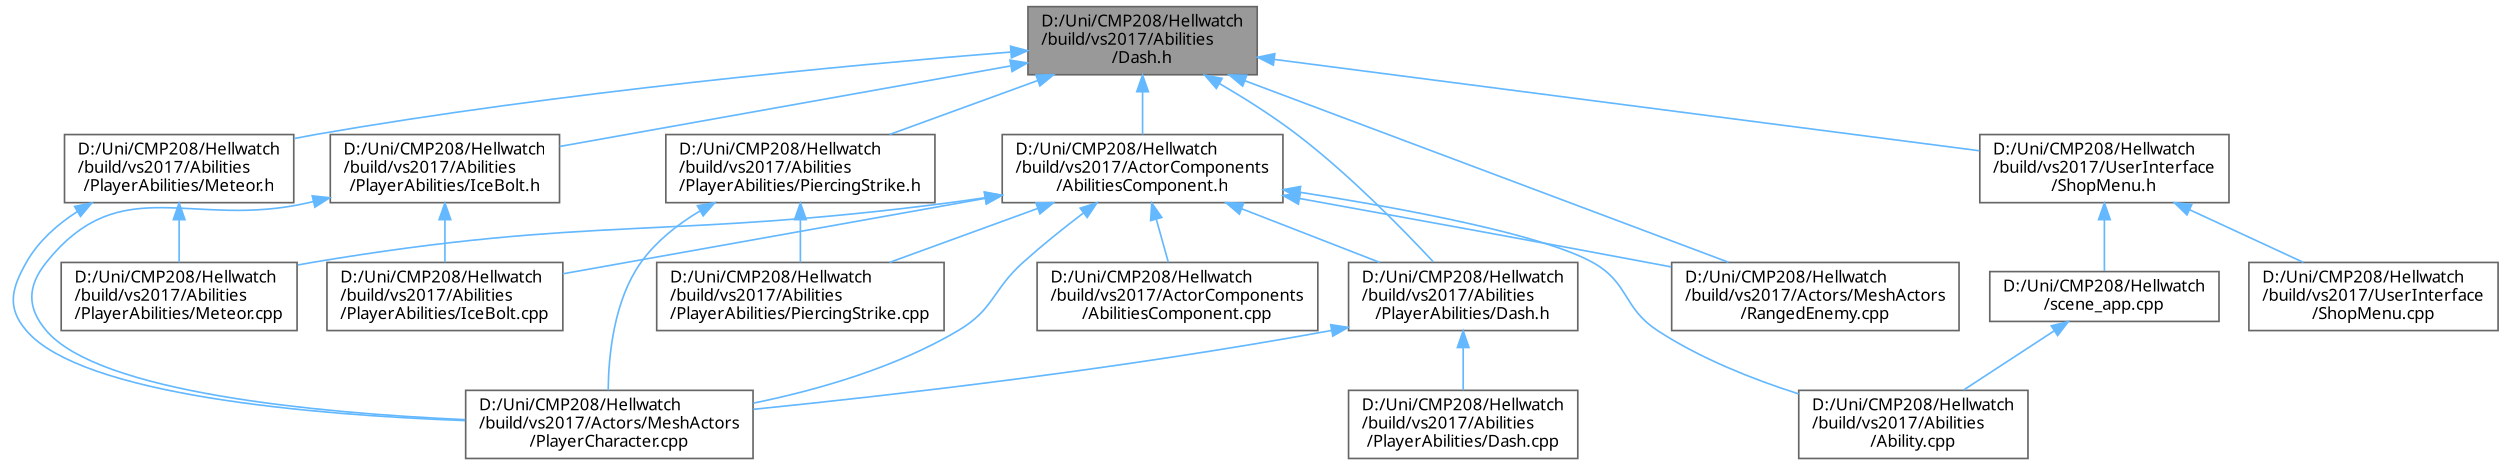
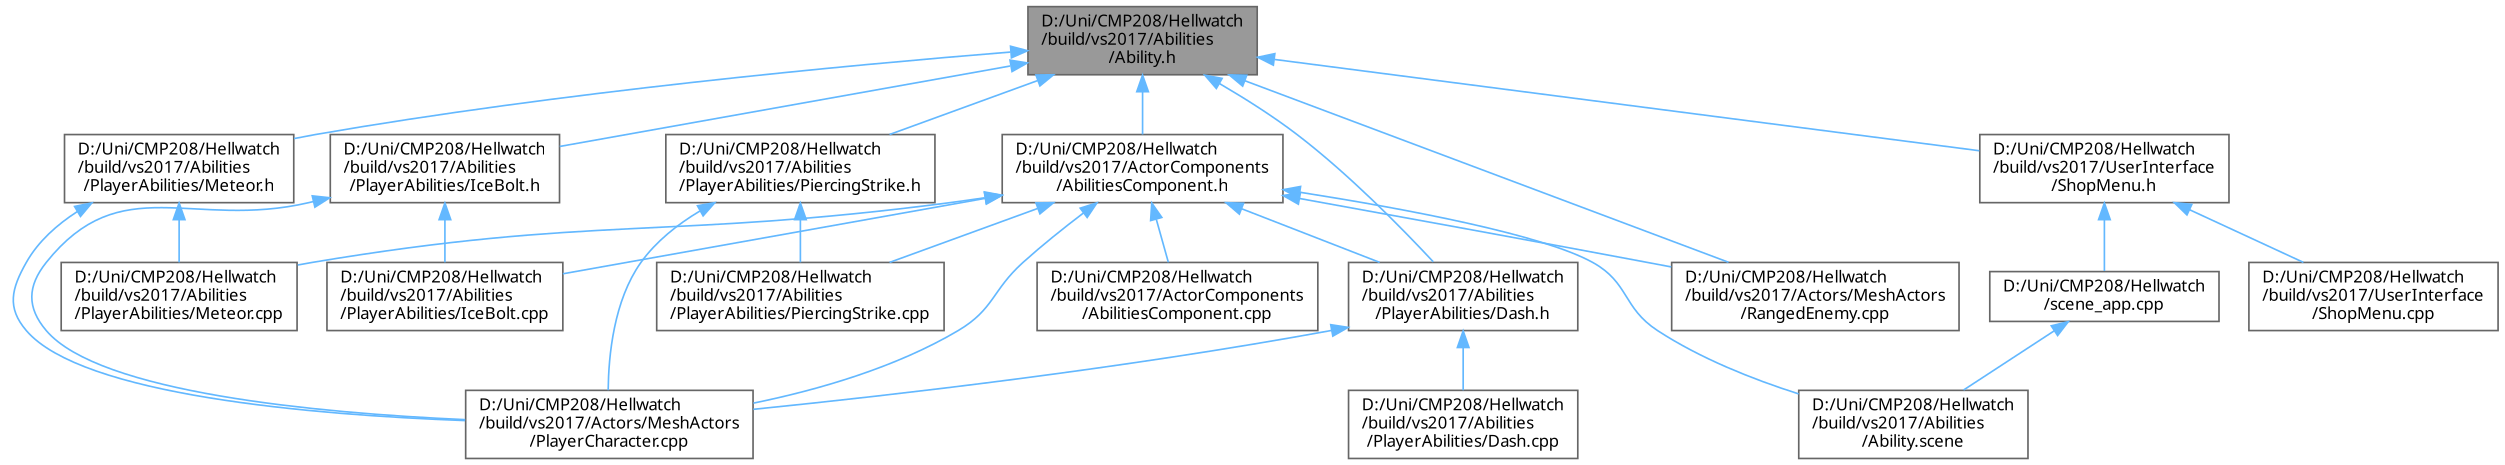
node "D:/Uni/CMP208/Hellwatch /build/vs2017/Abilities /Dash.h": label "D:/Uni/CMP208/Hellwatch /build/vs2017/Abilities /Dash.h" -> "D:/Uni/CMP208/Hellwatch /build/vs2017/Abilities /Ability.h"
node "D:/Uni/CMP208/Hellwatch /build/vs2017/Abilities /Ability.cpp": label "D:/Uni/CMP208/Hellwatch /build/vs2017/Abilities /Ability.cpp" -> "D:/Uni/CMP208/Hellwatch /build/vs2017/Abilities /Ability.scene"
